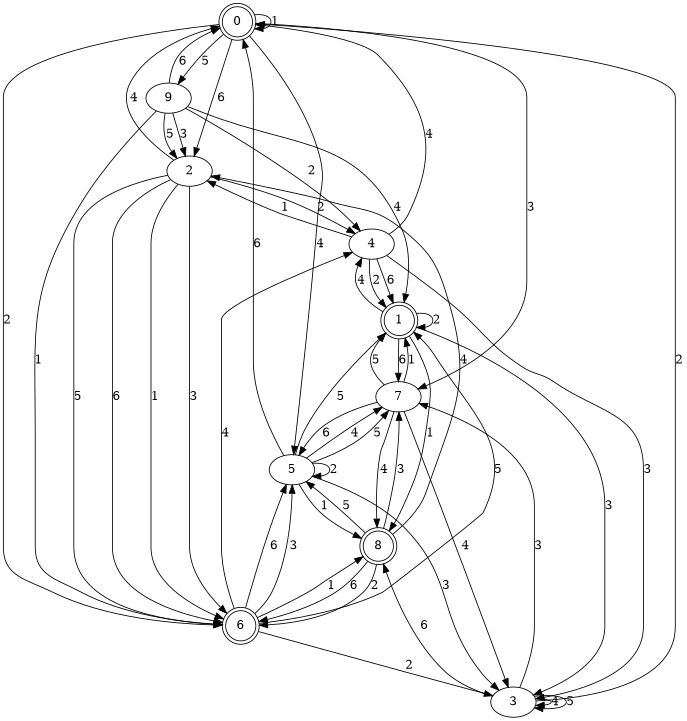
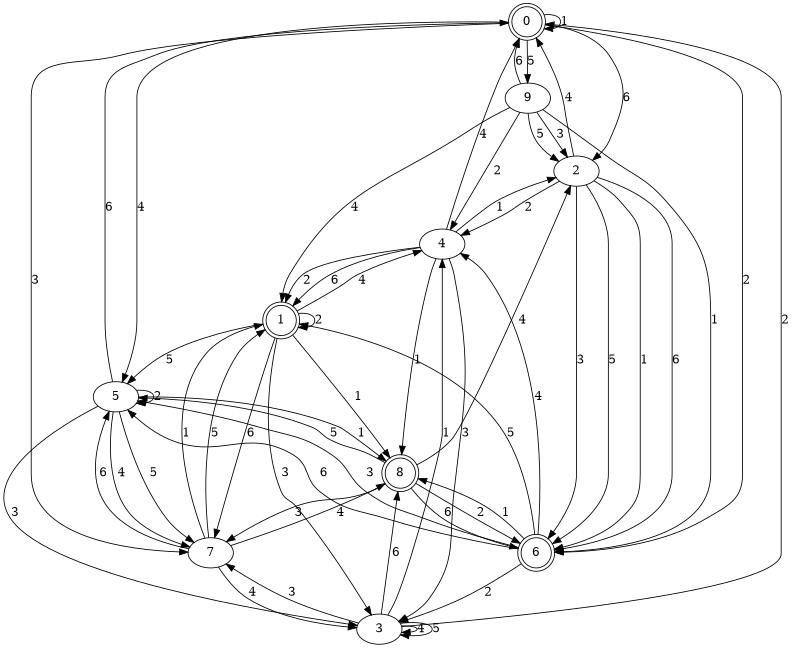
edge "4" -> "8": added, label "1"
edge "5" -> "1": reversed
edge "3" -> "4": added, label "1"
